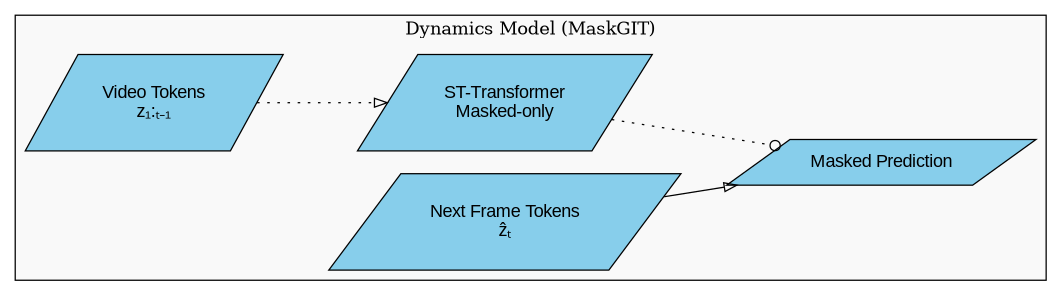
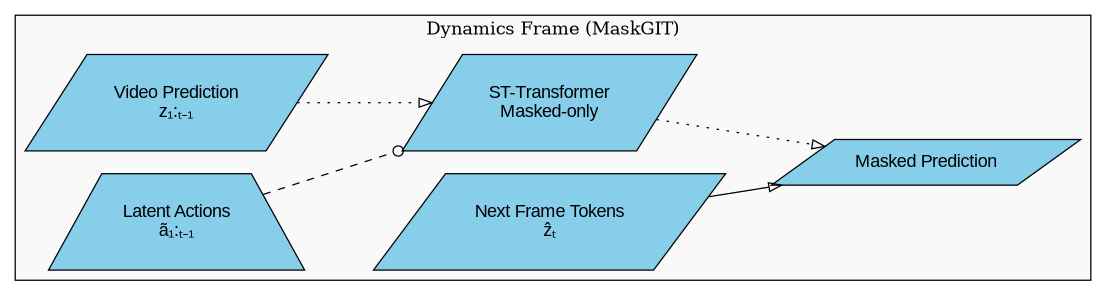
cluster "Dynamics Model (MaskGIT)": label "Dynamics Model (MaskGIT)" -> "Dynamics Frame (MaskGIT)"
node "Video Tokens z₁:ₜ₋₁": label "Video Tokens z₁:ₜ₋₁" -> "Video Prediction z₁:ₜ₋₁"
edge "ST-Transformer Masked-only" -> "Masked Prediction": arrowhead odot -> onormal
node "Latent Actions ã₁:ₜ₋₁": added
